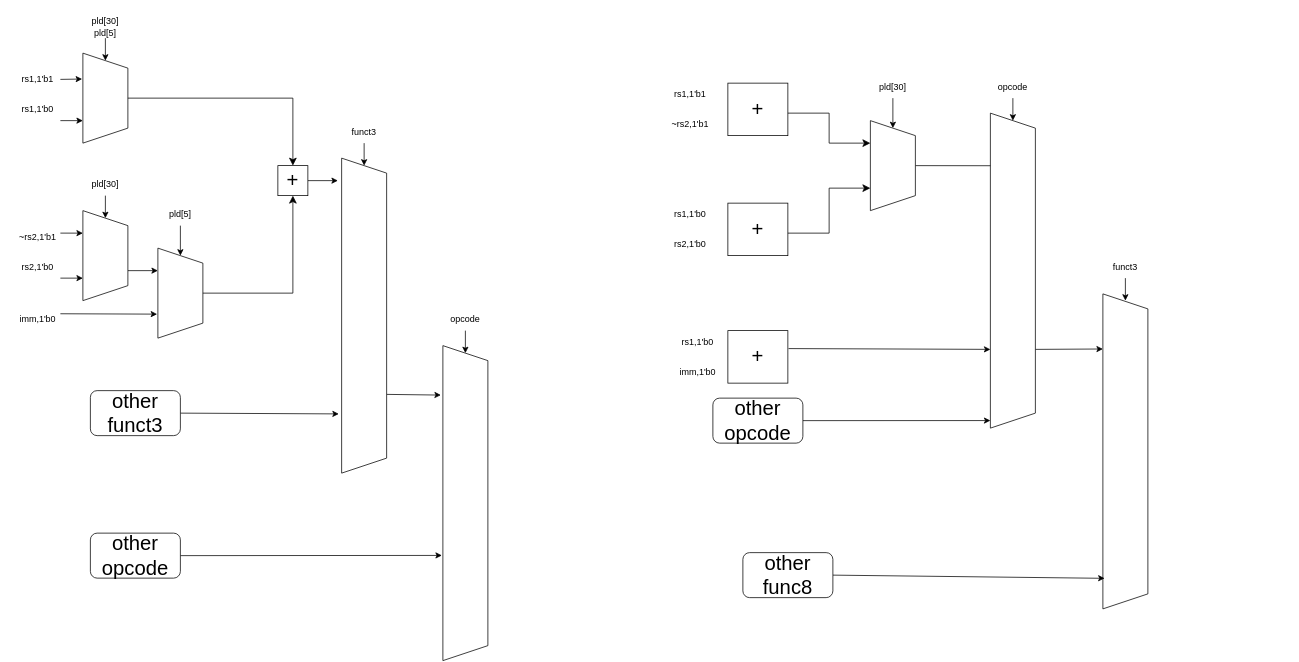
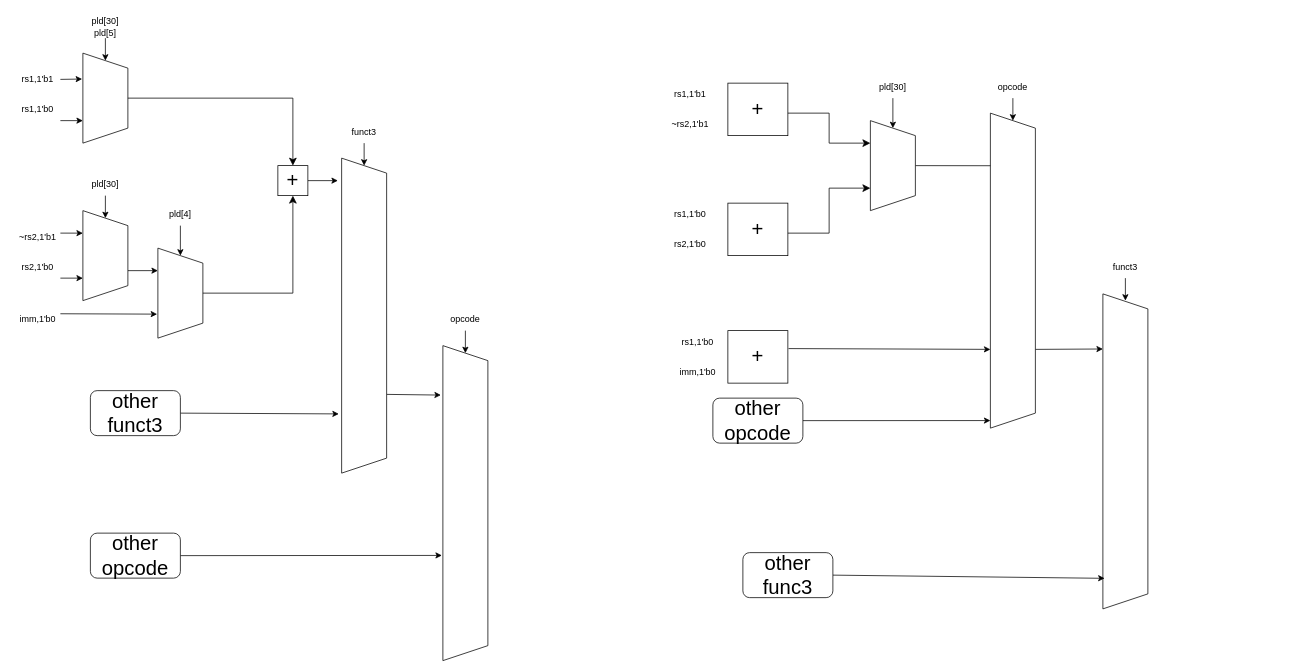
node "pld[5]": label "pld[5]" -> "pld[4]"
node "other func8": label "other func8" -> "other func3"
